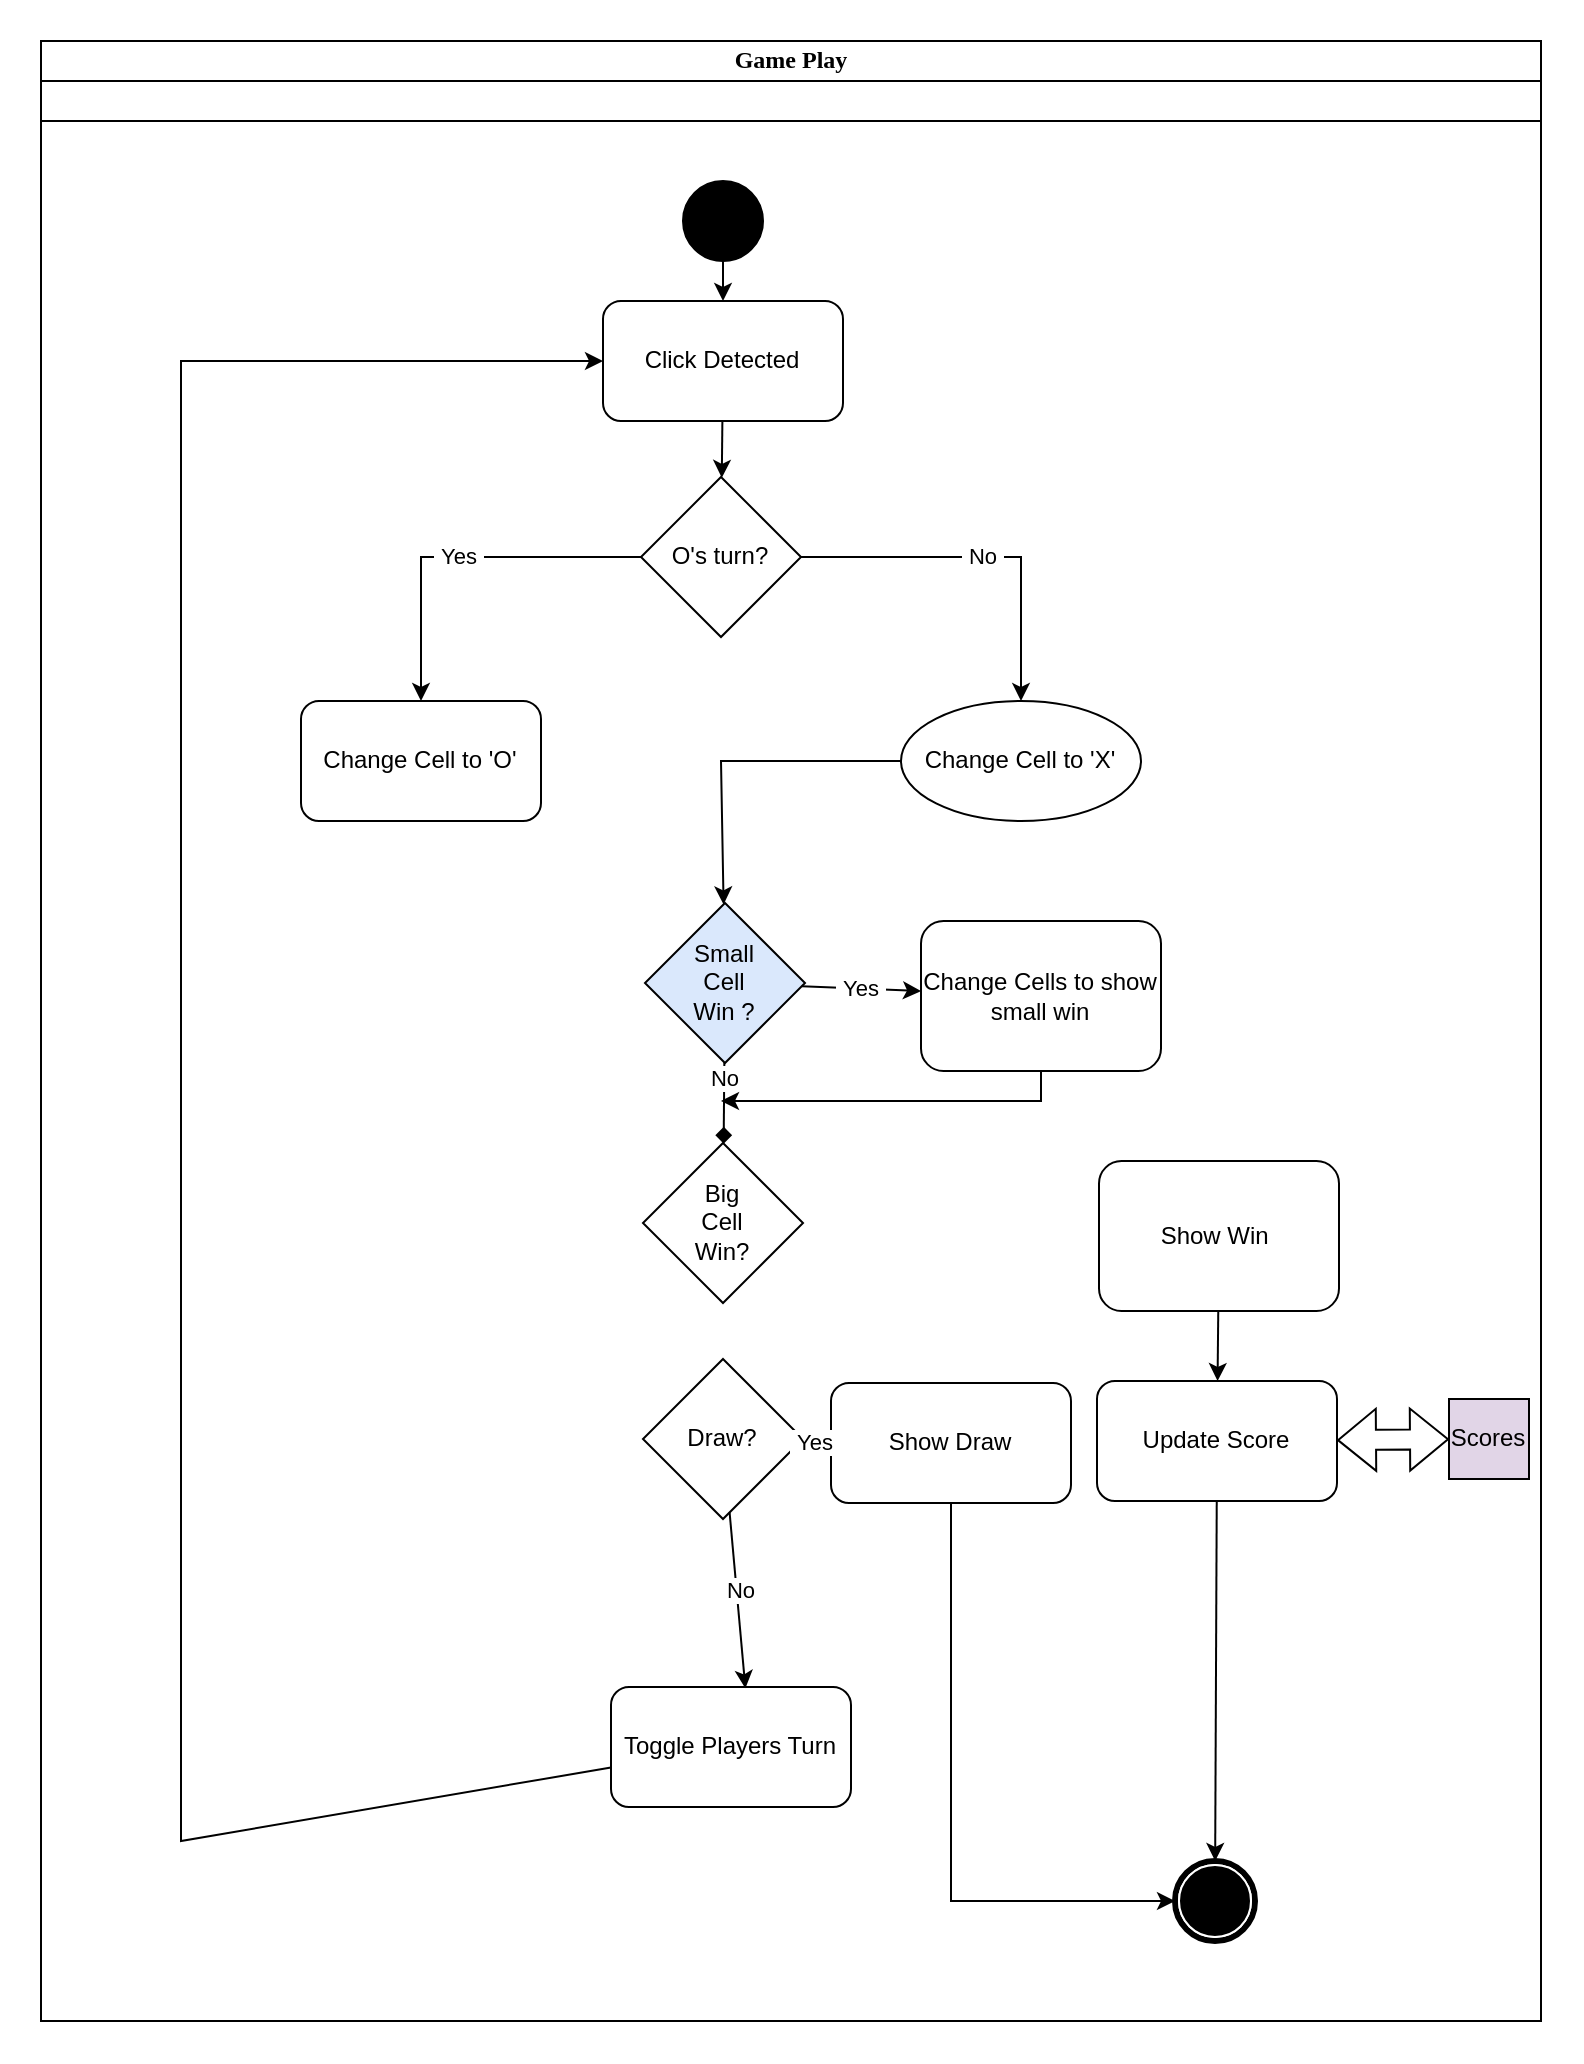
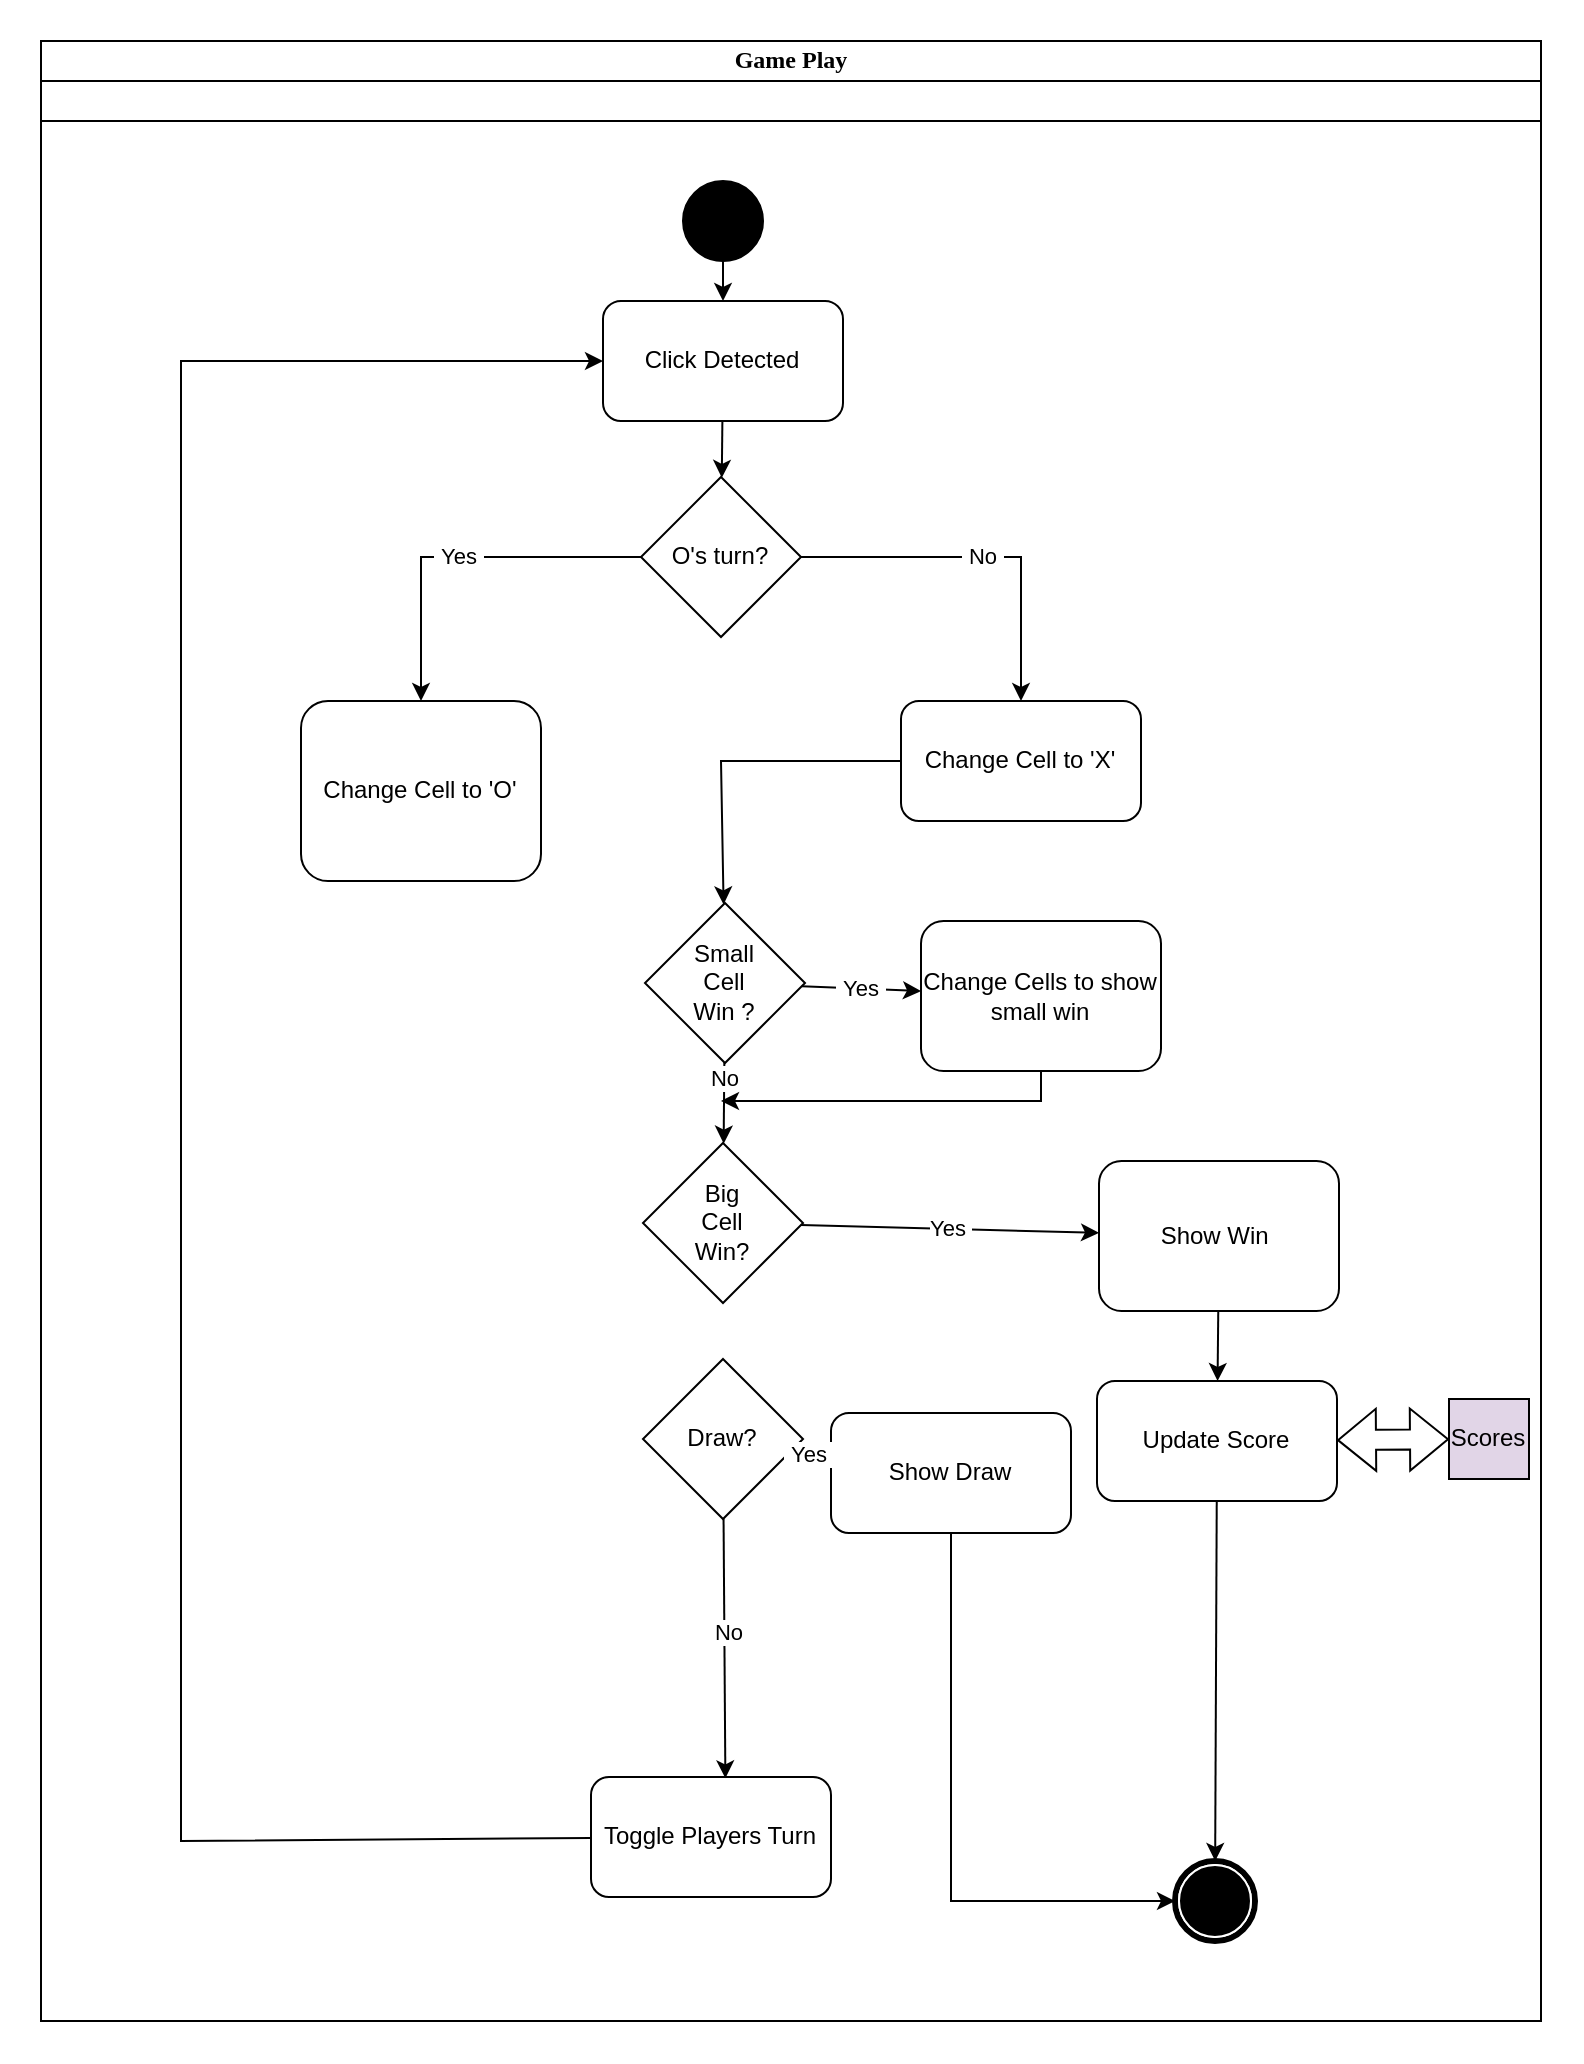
node "Change Cell to 'O'": size 240x120 -> 240x180
node "Change Cell to 'X'": shape ellipse -> rounded rectangle
node "Small Cell Win ?": fillcolor #dae8fc -> #ffffff
edge "Small Cell Win ?" -> "Big Cell Win?": arrowhead diamond -> classic
edge "Big Cell Win?" -> "Show Win": added, label "Yes"
node "Show Draw": moved (951, 1443) -> (951, 1473)
node "Toggle Players Turn": moved (731, 1747) -> (711, 1837)
